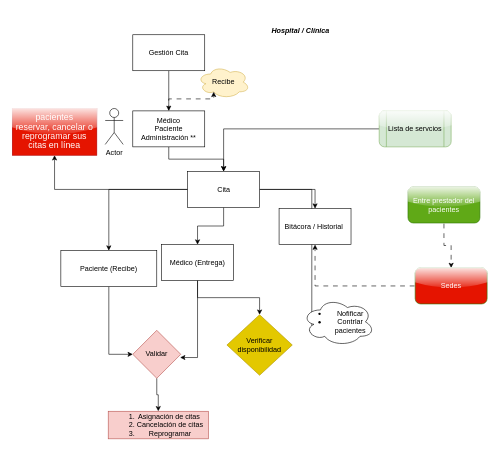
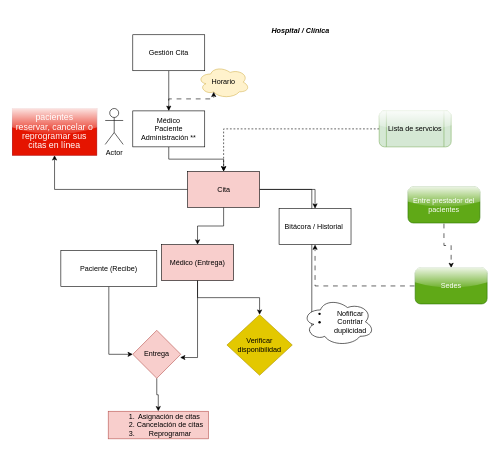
node "Recibe": label "Recibe" -> "Horario"
edge "Lista de servcios" -> "Cita": style solid -> dashed
node "Cita": fillcolor #ffffff -> #f8cecc
edge "Cita" -> "Paciente (Recibe)": removed
node "Médico (Entrega)": fillcolor #ffffff -> #f8cecc
node "Sedes": fillcolor #e51400 -> #60a917
node "Nofificar Contrlar pacientes": label "Nofificar Contrlar pacientes" -> "Nofificar Contrlar duplicidad"
node "Validar": label "Validar" -> "Entrega"
